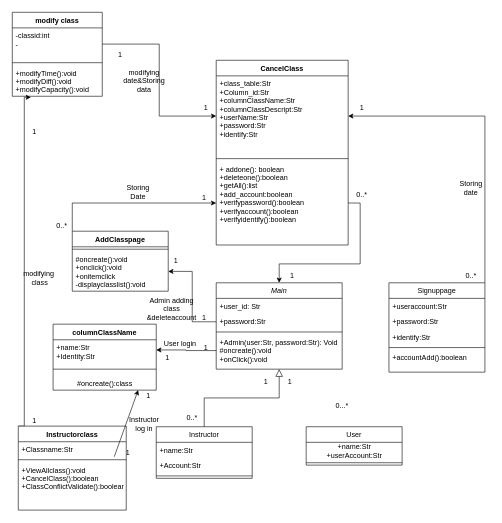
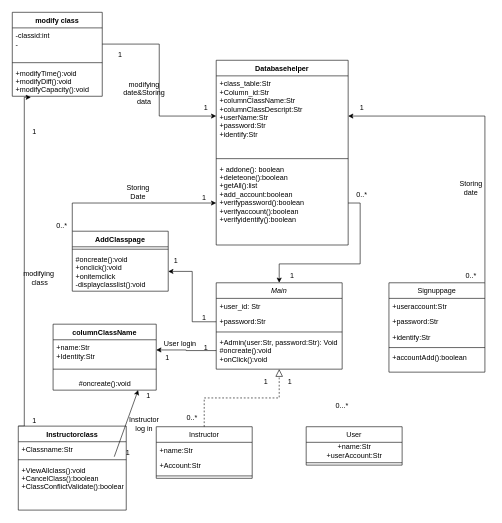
node "CancelClass": label "CancelClass" -> "Databasehelper"
node "modifying date&Storing data": moved (144, 81) -> (144, 93)
node "Admin adding class &deleteaccount": removed
node "#oncreate():class": label "#oncreate():class" -> "#oncreate():void"
edge "Instructor" -> "Main": style solid -> dashed
